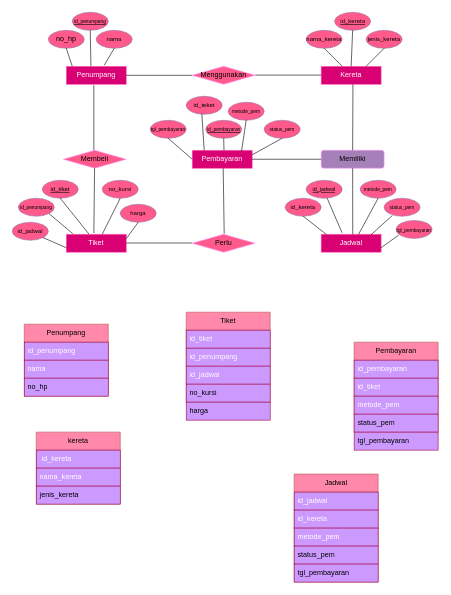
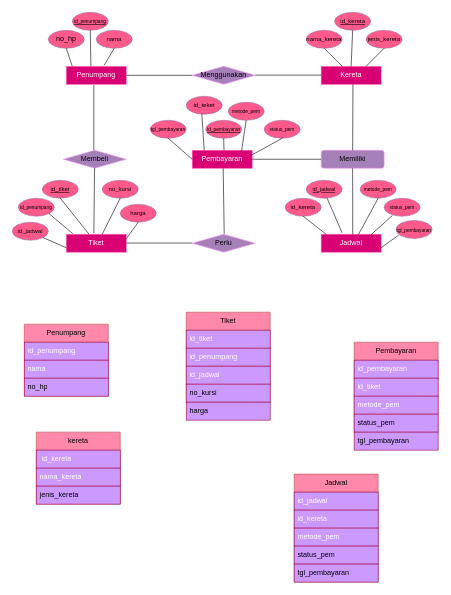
node "Menggunakan": fillcolor #ff5a8b -> #a680b8
node "Membeli": fillcolor #ff5a8b -> #a680b8
node "Perlu": fillcolor #ff5a8b -> #a680b8
